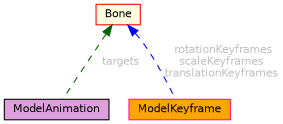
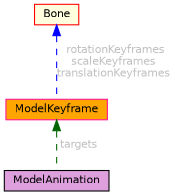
edge "ModelAnimation" -> "Bone": now "ModelAnimation" -> "ModelKeyframe"
